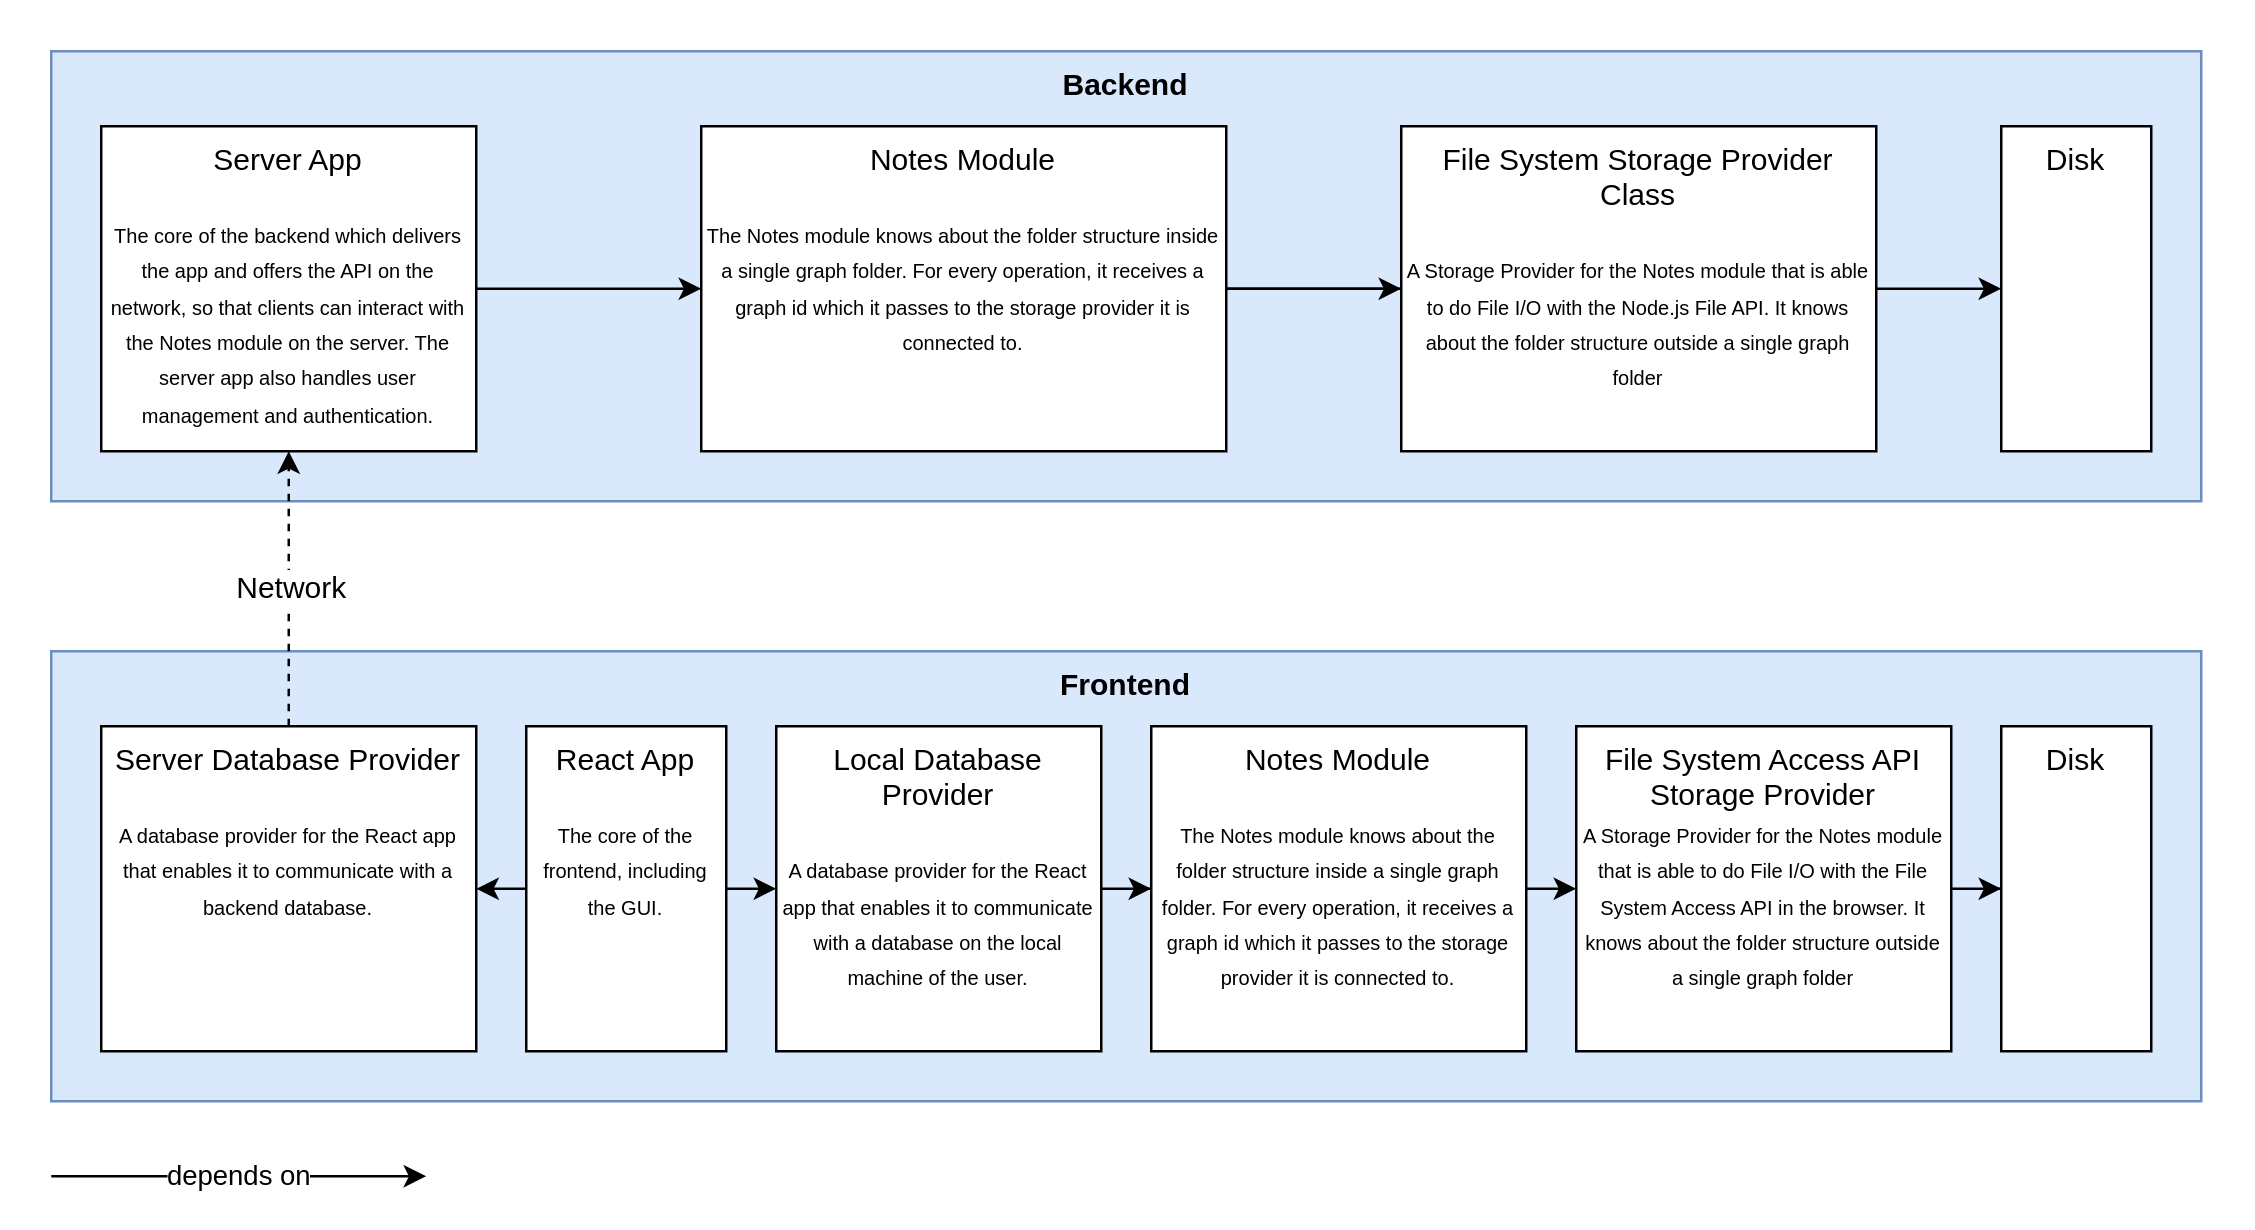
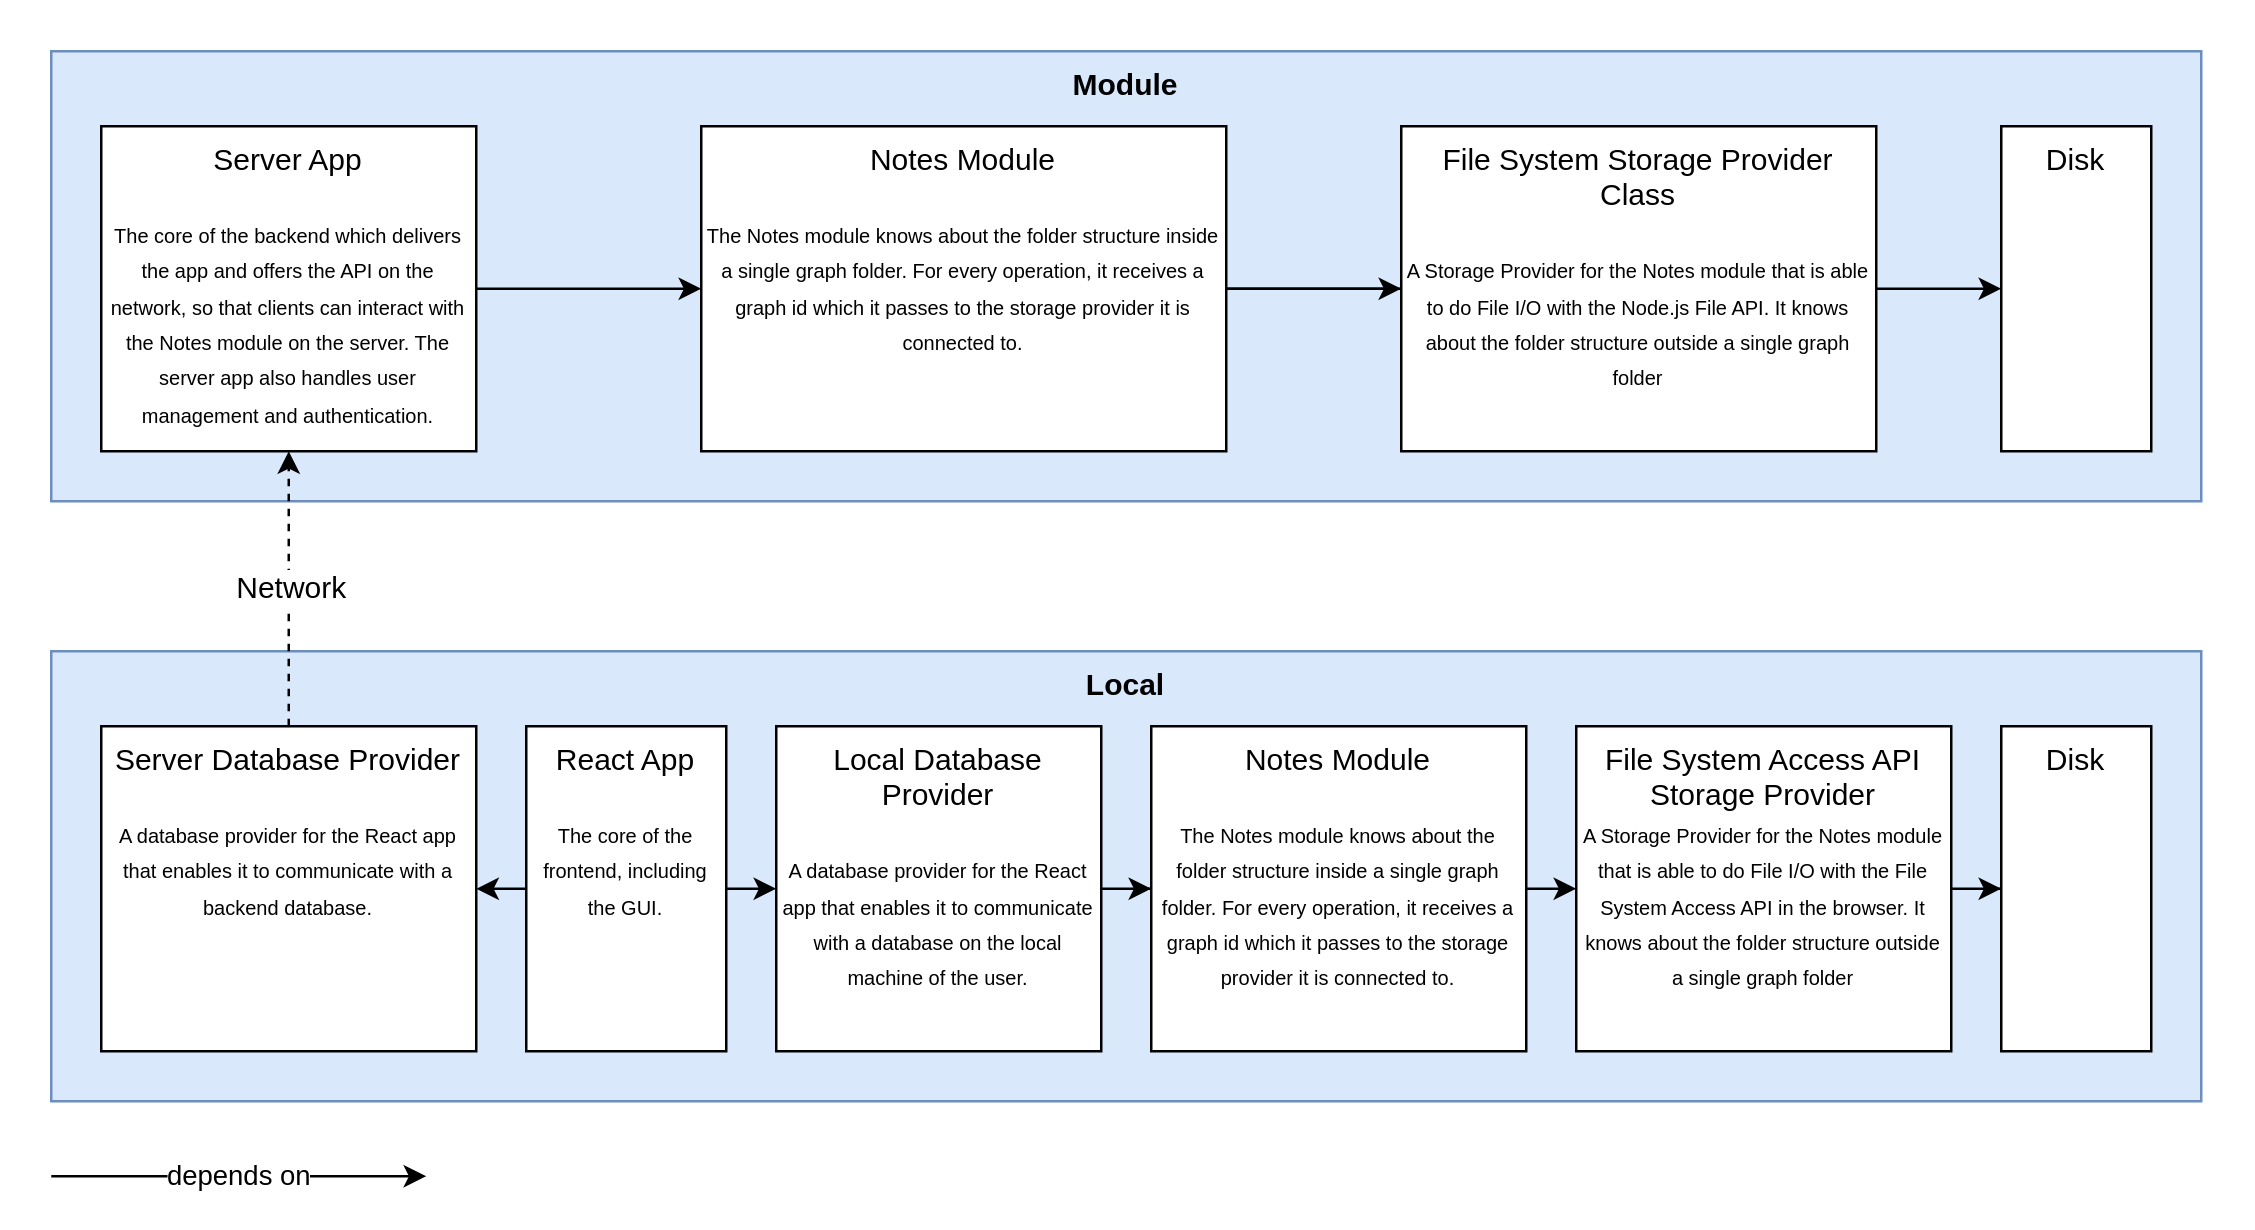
node "Backend": label "Backend" -> "Module"
node "Frontend": label "Frontend" -> "Local"
